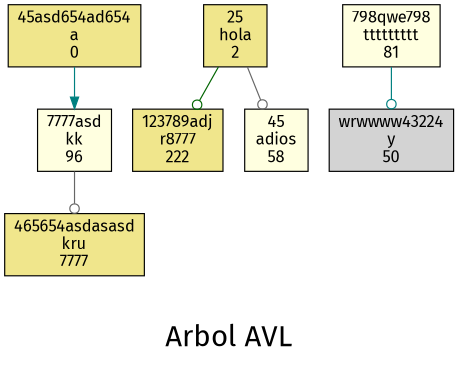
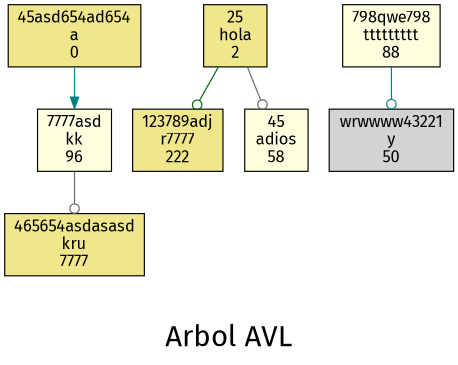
node "798qwe798 ttttttttt 81": label "798qwe798 ttttttttt 81" -> "798qwe798 ttttttttt 88"
node "123789adj r8777 222": label "123789adj r8777 222" -> "123789adj r7777 222"
node "wrwwww43224 y 50": label "wrwwww43224 y 50" -> "wrwwww43221 y 50"
